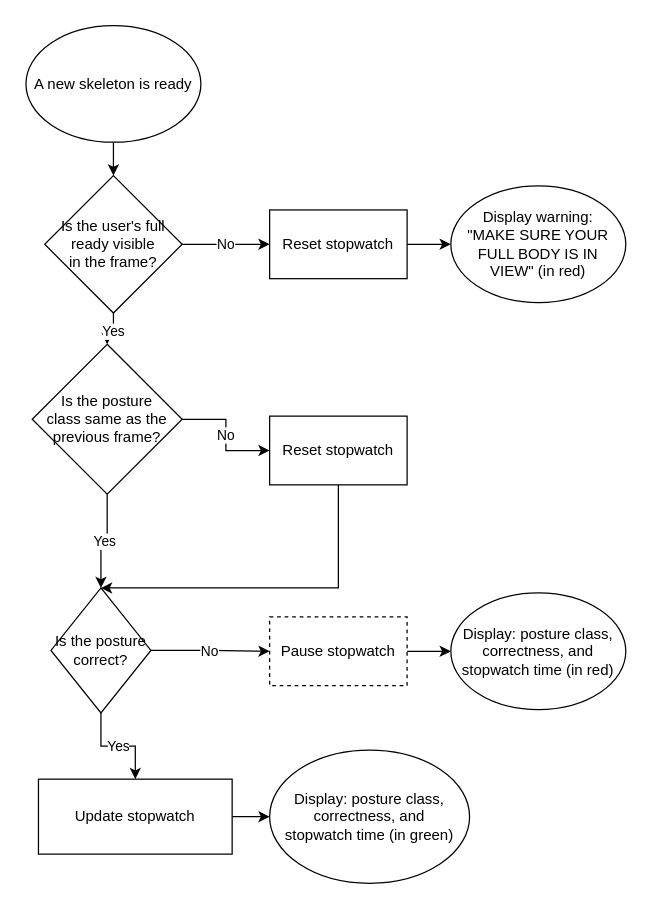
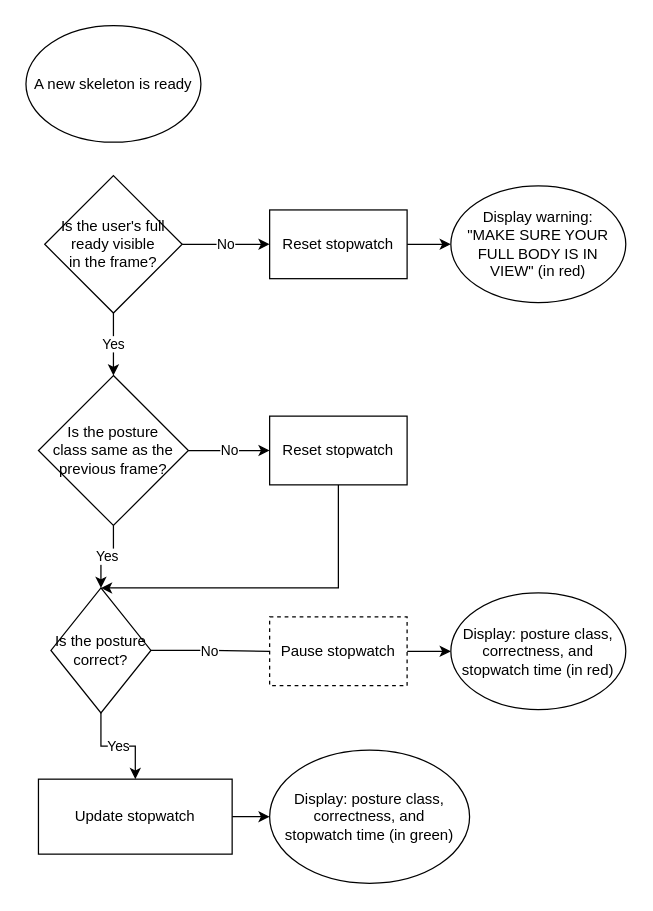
edge "A new skeleton is ready" -> "Is the user's full ready visible in the frame?": removed
node "Is the posture class same as the previous frame?": moved (107, 419) -> (113, 451)
edge "Is the posture correct?" -> "Pause stopwatch": arrowhead classic -> none
